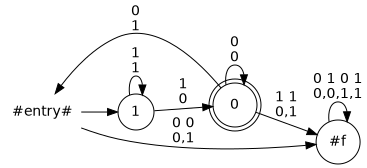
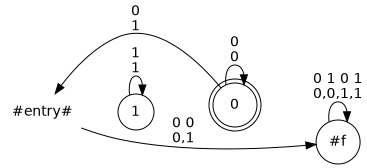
edge "1" -> "0": removed, label "1 0"
edge "#entry#" -> "1": removed
edge "0" -> "#f": removed, label "1 1 0,1"
